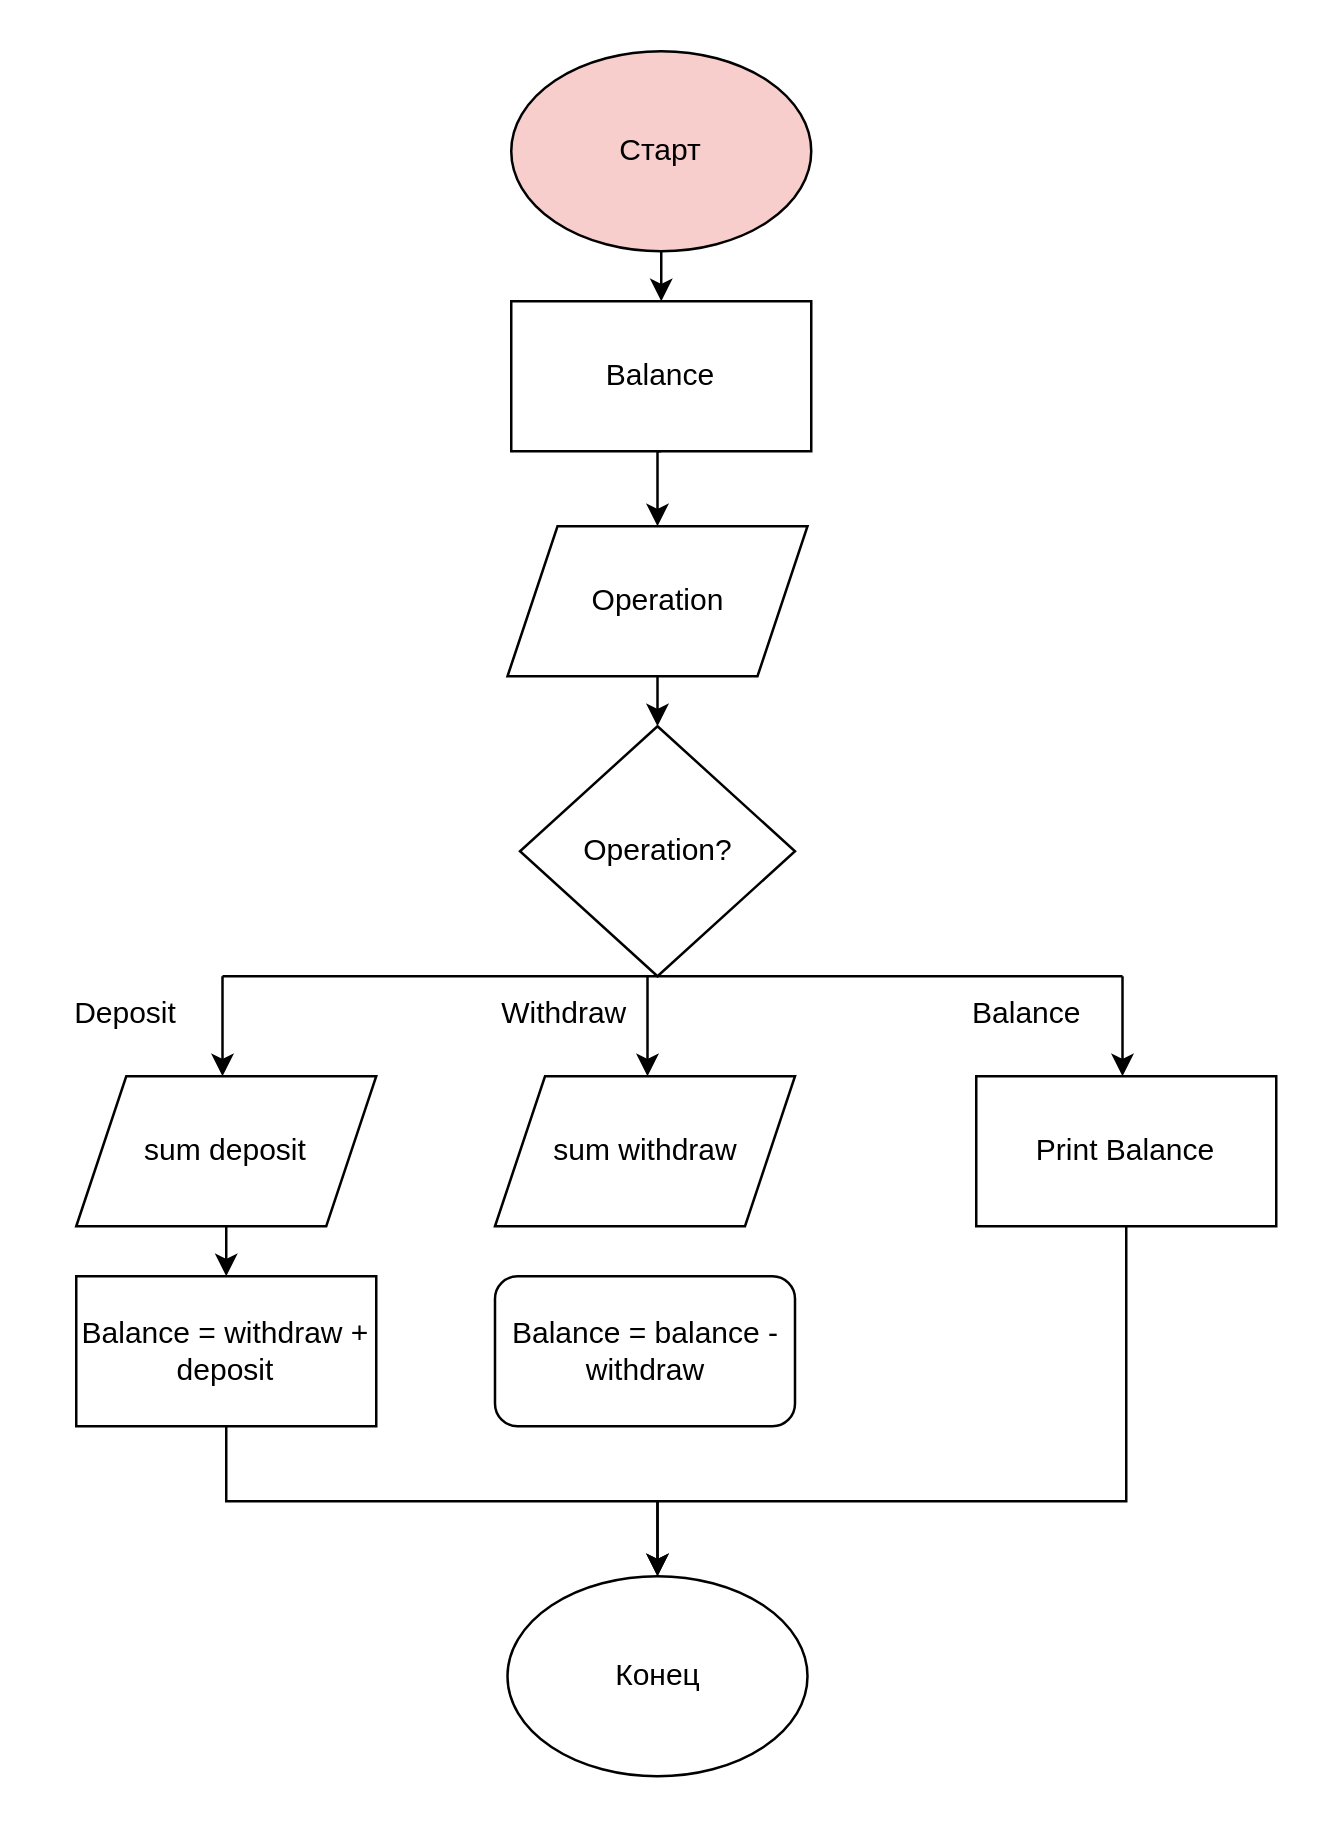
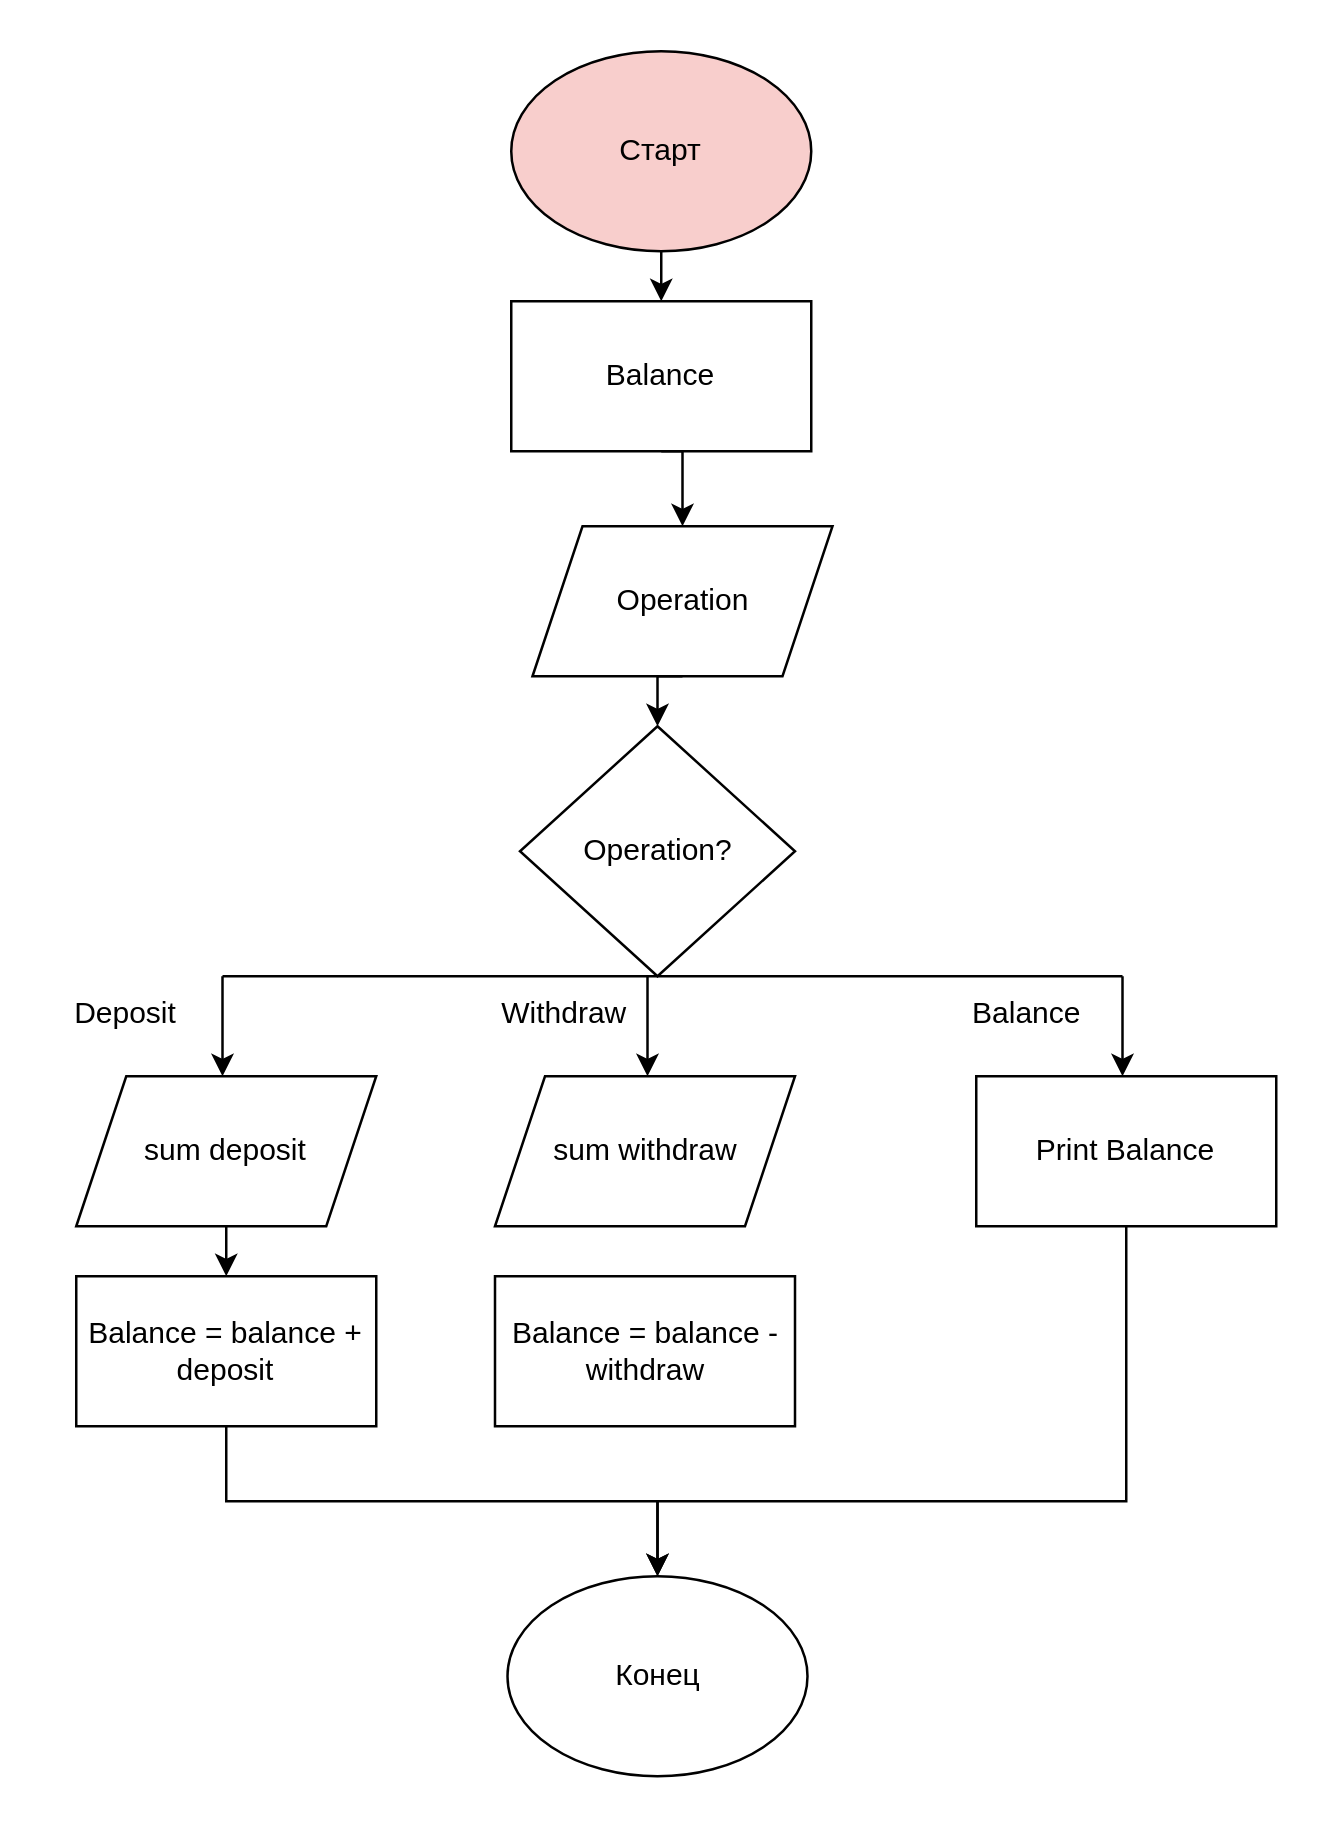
node "Operation": moved (658, 601) -> (683, 601)
node "Balance = withdraw + deposit": label "Balance = withdraw + deposit" -> "Balance = balance + deposit"
node "Balance = balance - withdraw": shape rounded rectangle -> rectangle
